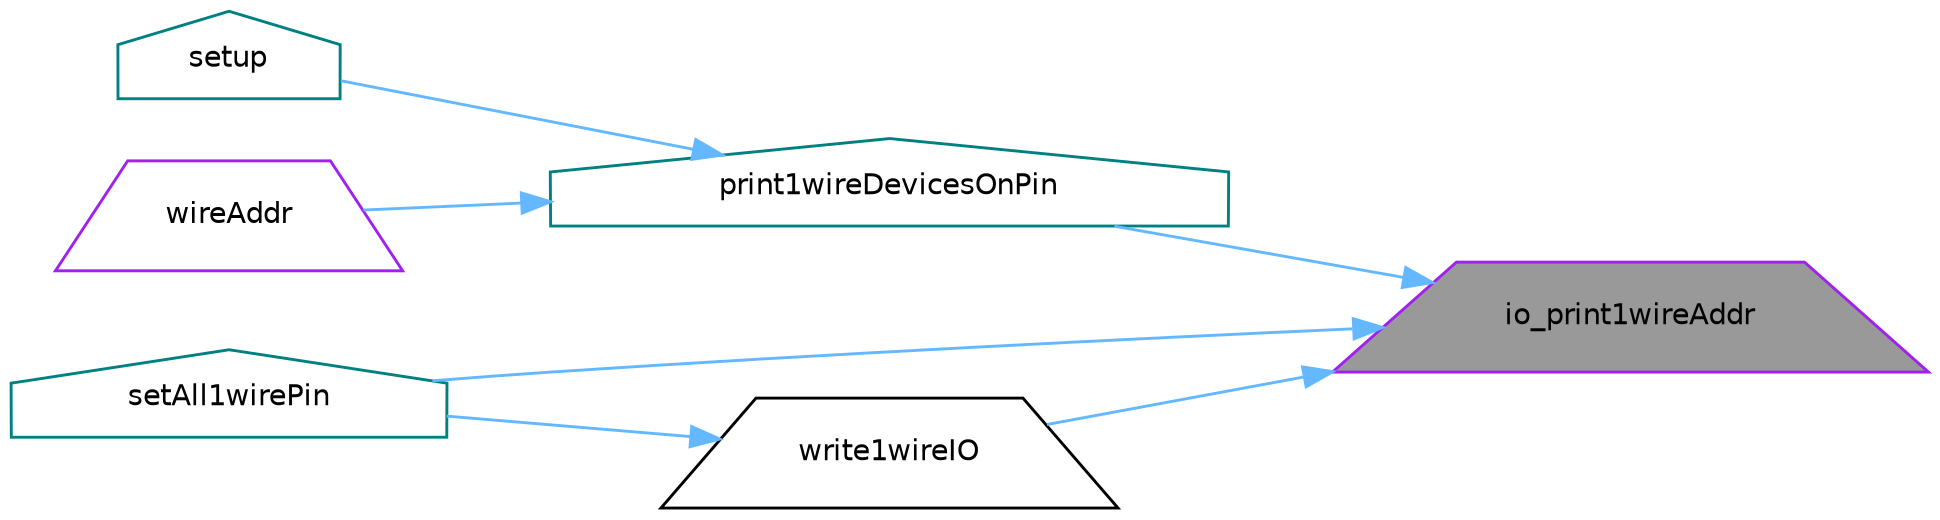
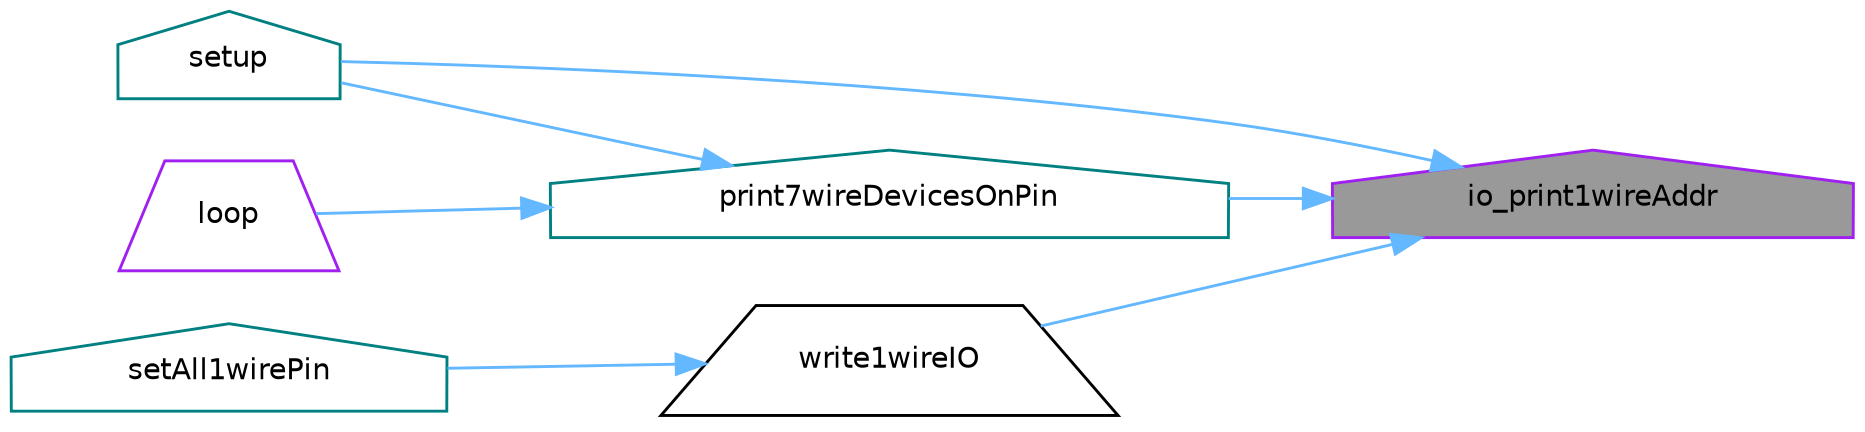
node "print1wireDevicesOnPin": label "print1wireDevicesOnPin" -> "print7wireDevicesOnPin"
node "wireAddr": label "wireAddr" -> "loop"
node "io_print1wireAddr": shape trapezium -> house
edge "setAll1wirePin" -> "io_print1wireAddr": now "setup" -> "io_print1wireAddr"
